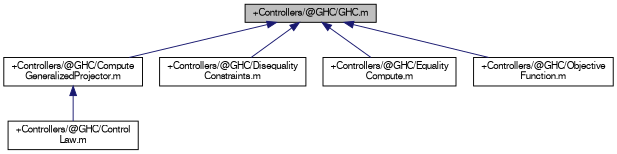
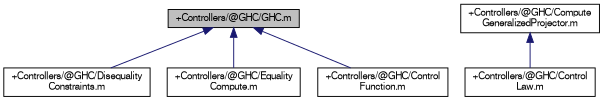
edge "+Controllers/@GHC/Compute GeneralizedProjector.m" -> "+Controllers/@GHC/GHC.m": removed
node "+Controllers/@GHC/Objective Function.m": label "+Controllers/@GHC/Objective Function.m" -> "+Controllers/@GHC/Control Function.m"
